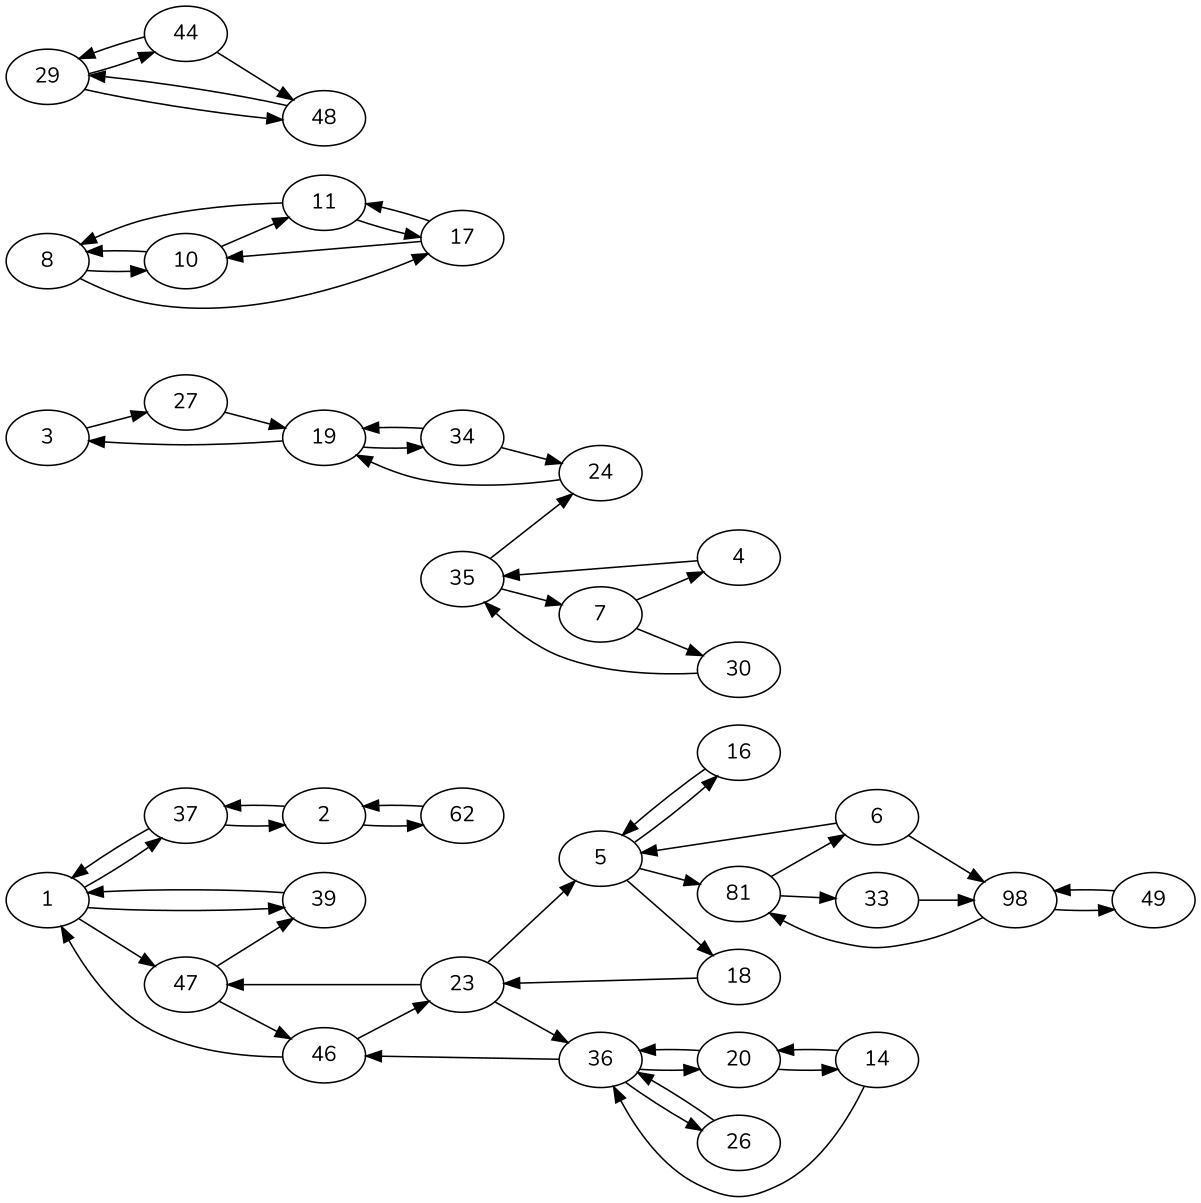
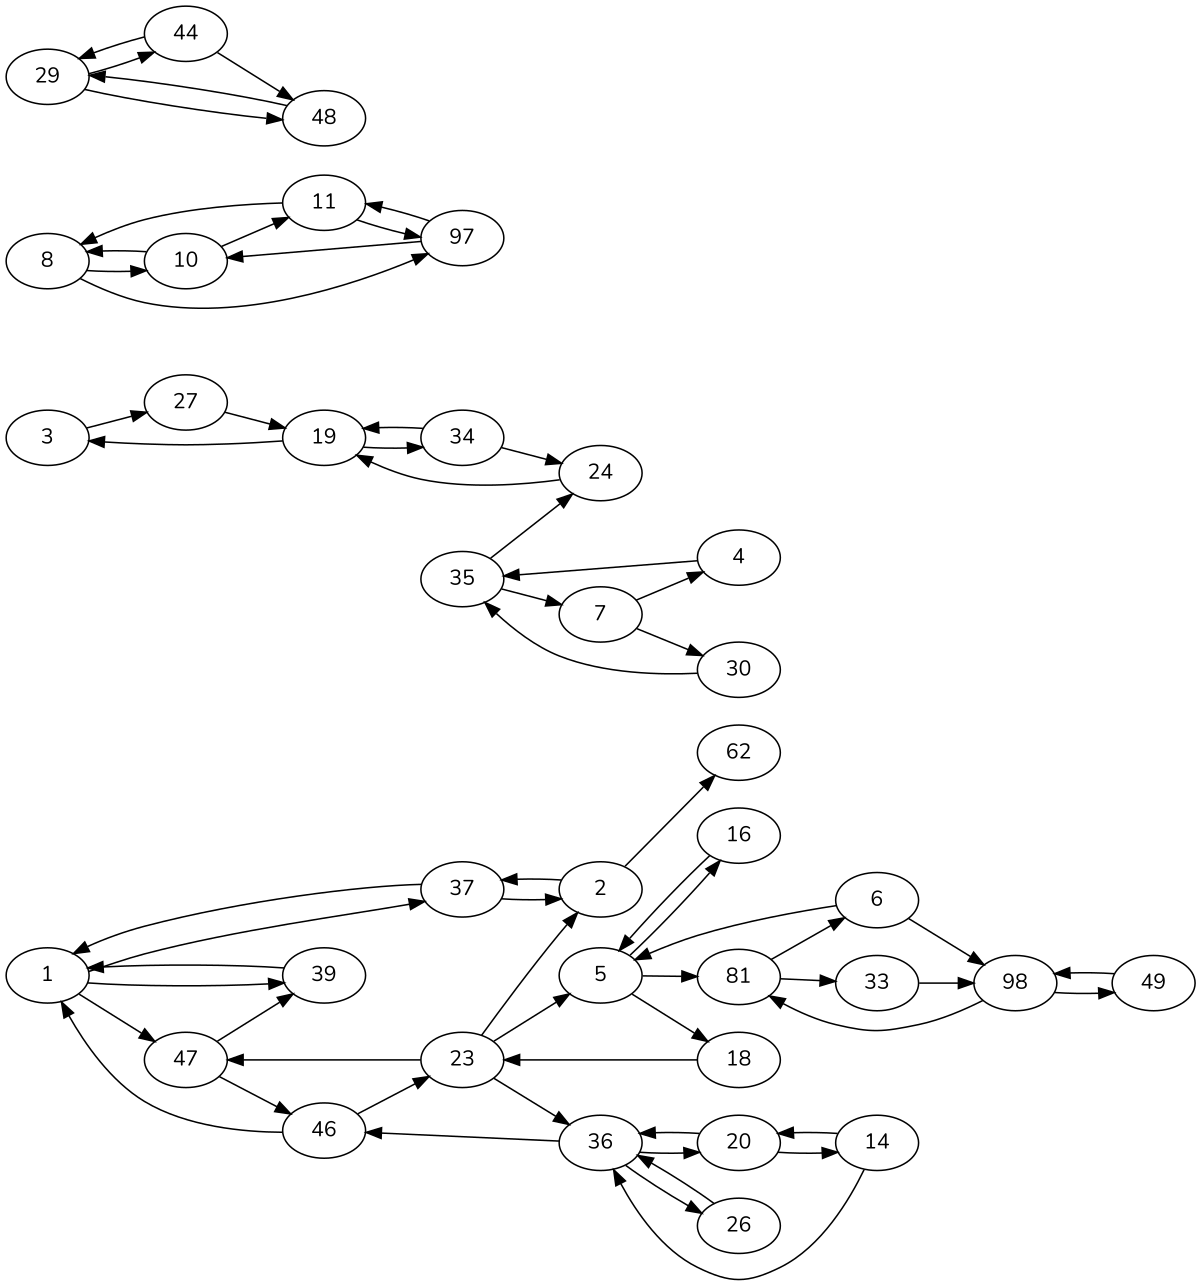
node "17": label "17" -> "97"
edge "62" -> "2": now "23" -> "2"
